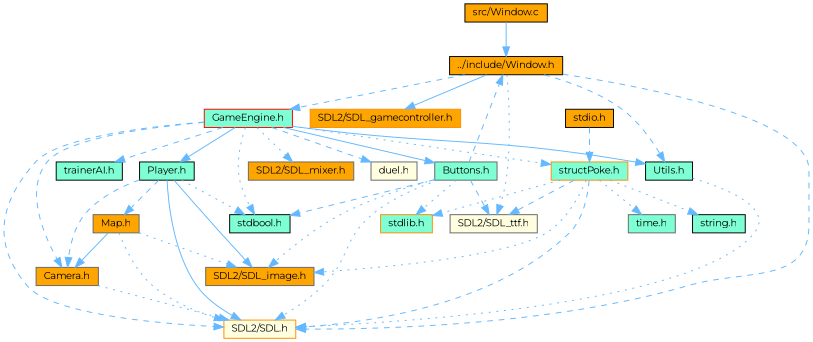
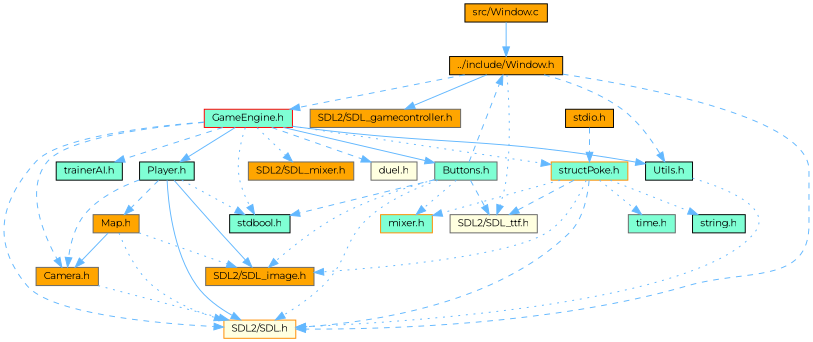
node "SDL2/SDL_gamecontroller.h": color darkorange -> gray40
node "stdlib.h": label "stdlib.h" -> "mixer.h"
